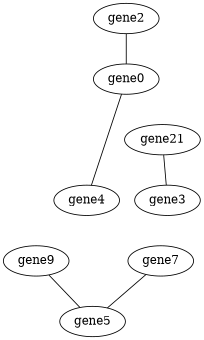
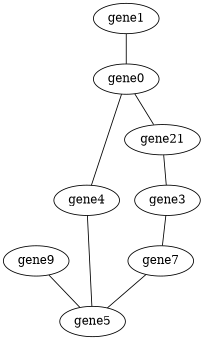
node "gene2": label "gene2" -> "gene1"
edge "gene0" -- "gene21": added
edge "gene3" -- "gene7": added
edge "gene4" -- "gene5": added
